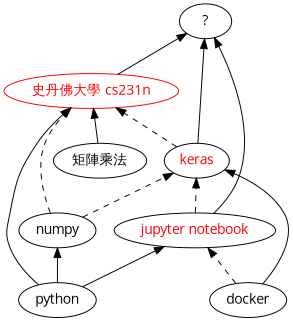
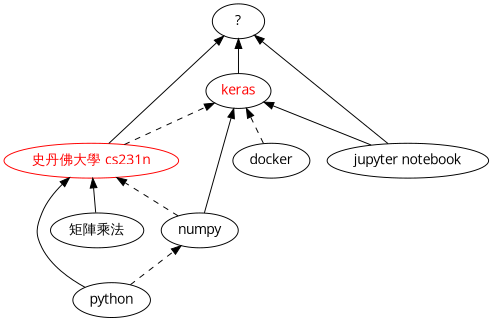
edge "keras" -> "史丹佛大學 cs231n": reversed
edge "numpy" -> "keras": style dashed -> solid
edge "jupyter notebook" -> "keras": style dashed -> solid
edge "docker" -> "keras": style solid -> dashed
node "jupyter notebook": fontcolor red -> black
edge "python" -> "jupyter notebook": removed
edge "python" -> "numpy": style solid -> dashed
edge "docker" -> "jupyter notebook": removed
